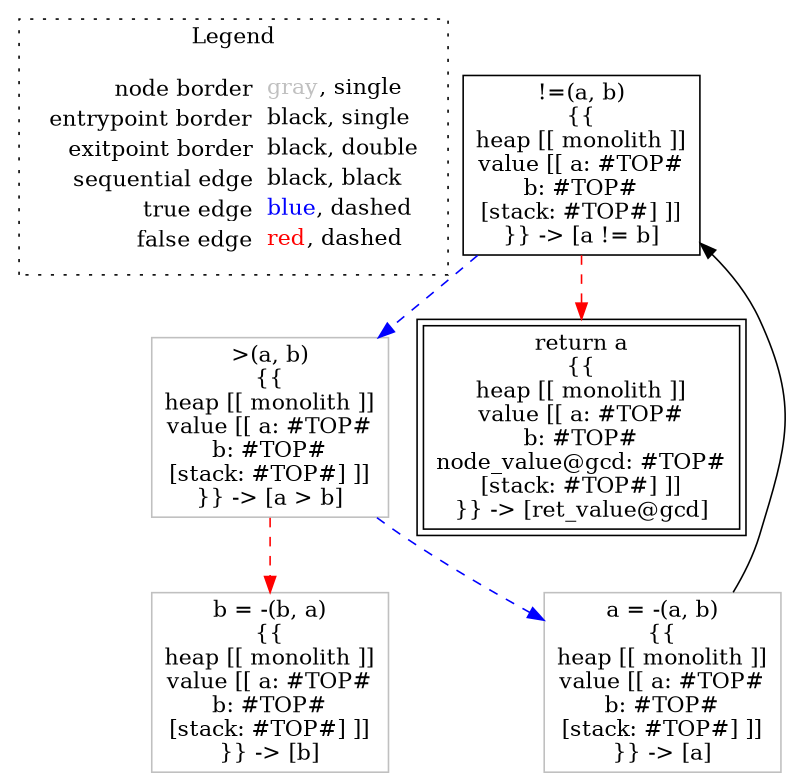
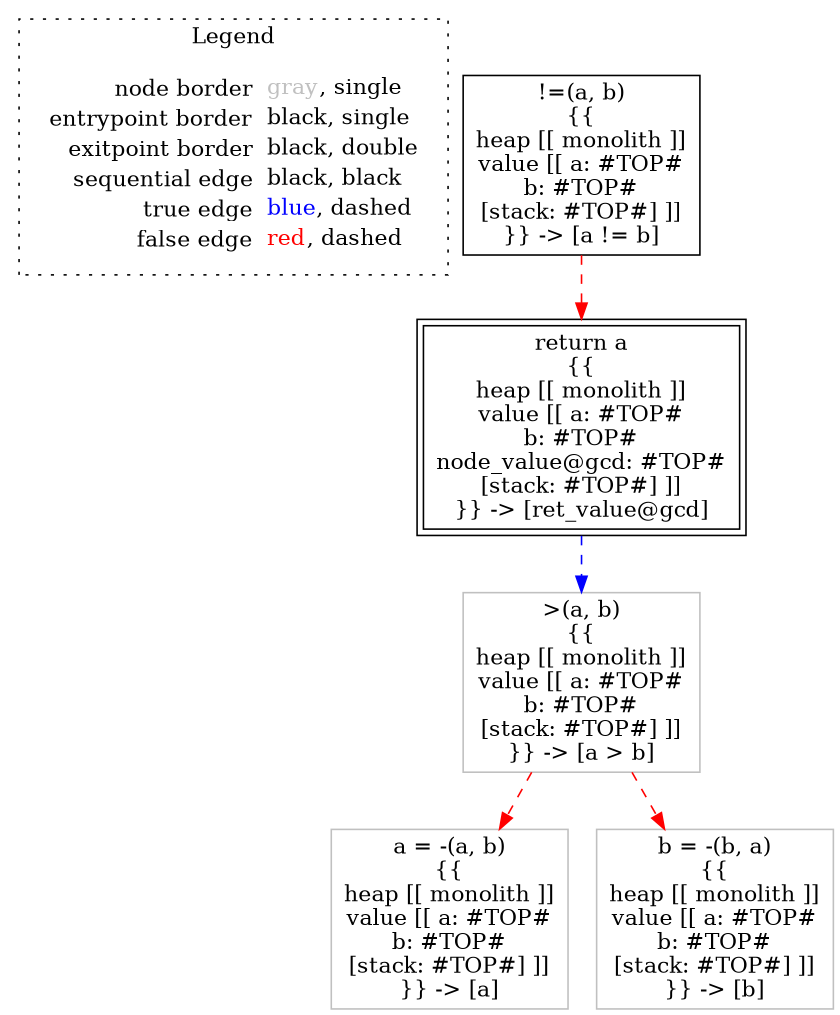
edge "!=(a, b)" -> ">(a, b)": now "return a" -> ">(a, b)"
edge "a = -(a, b)" -> "!=(a, b)": removed
edge ">(a, b)" -> "a = -(a, b)": color blue -> red
